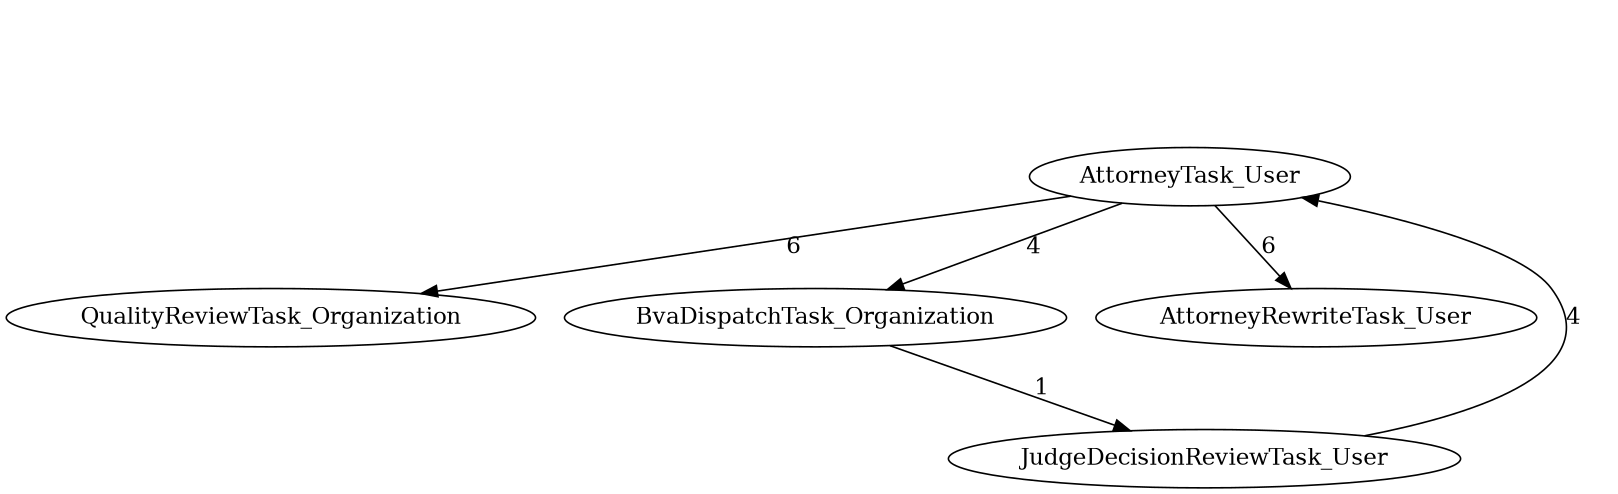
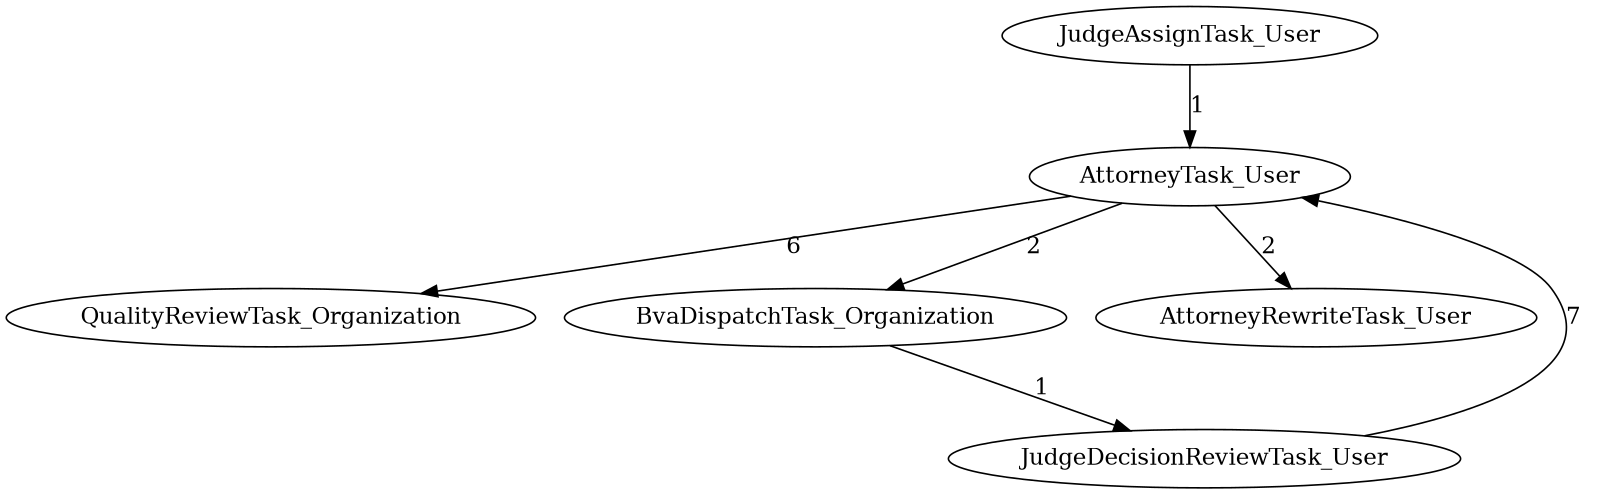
node "JudgeAssignTask_User": added
edge "AttorneyTask_User" -> "BvaDispatchTask_Organization": label "4" -> "2"
edge "AttorneyTask_User" -> "AttorneyRewriteTask_User": label "6" -> "2"
edge "JudgeDecisionReviewTask_User" -> "AttorneyTask_User": label "4" -> "7"
